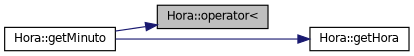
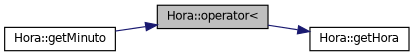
edge "Hora::getMinuto" -> "Hora::getHora": now "Hora::operator<" -> "Hora::getHora"
